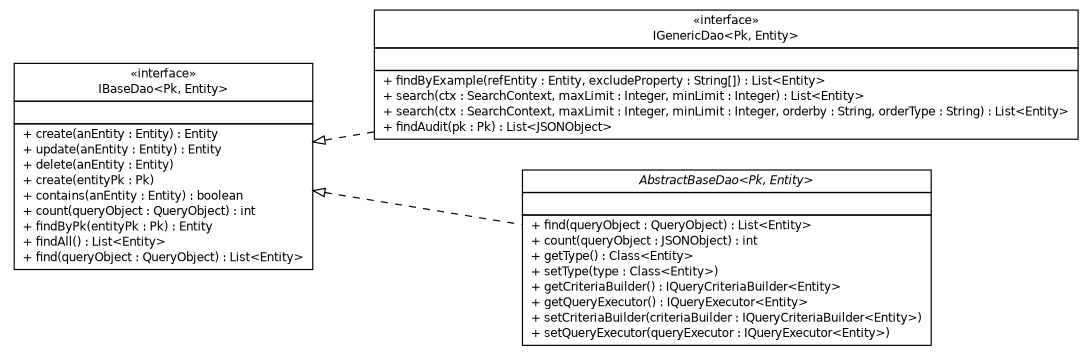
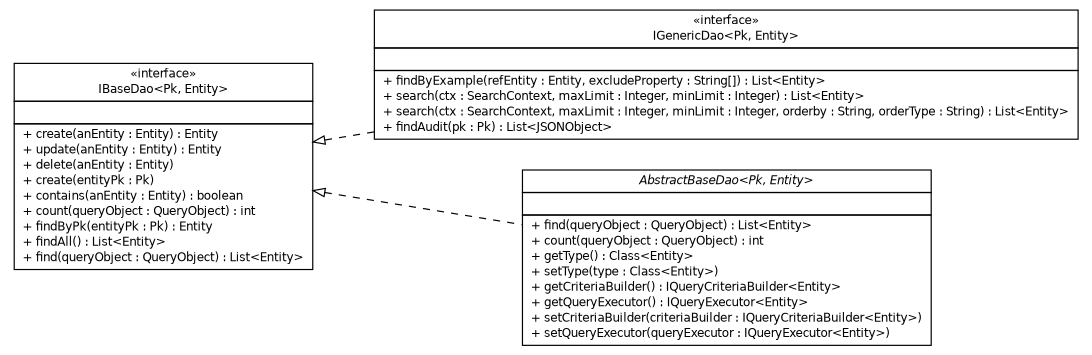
node "AbstractBaseDao<Pk, Entity>": text "+ count(queryObject : JSONObject) : int" -> "+ count(queryObject : QueryObject) : int"
